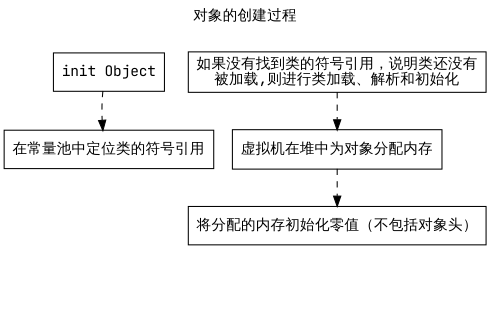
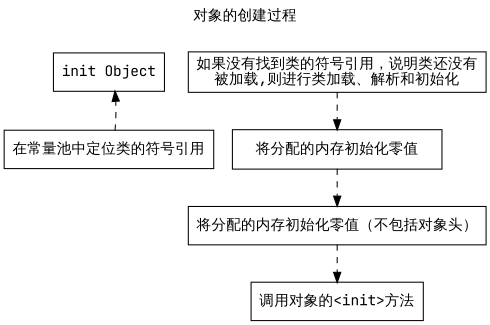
edge "init Object" -> "在常量池中定位类的符号引用": reversed
node "虚拟机在堆中为对象分配内存": label "虚拟机在堆中为对象分配内存" -> "将分配的内存初始化零值"
node "调用对象的<init>方法": added
